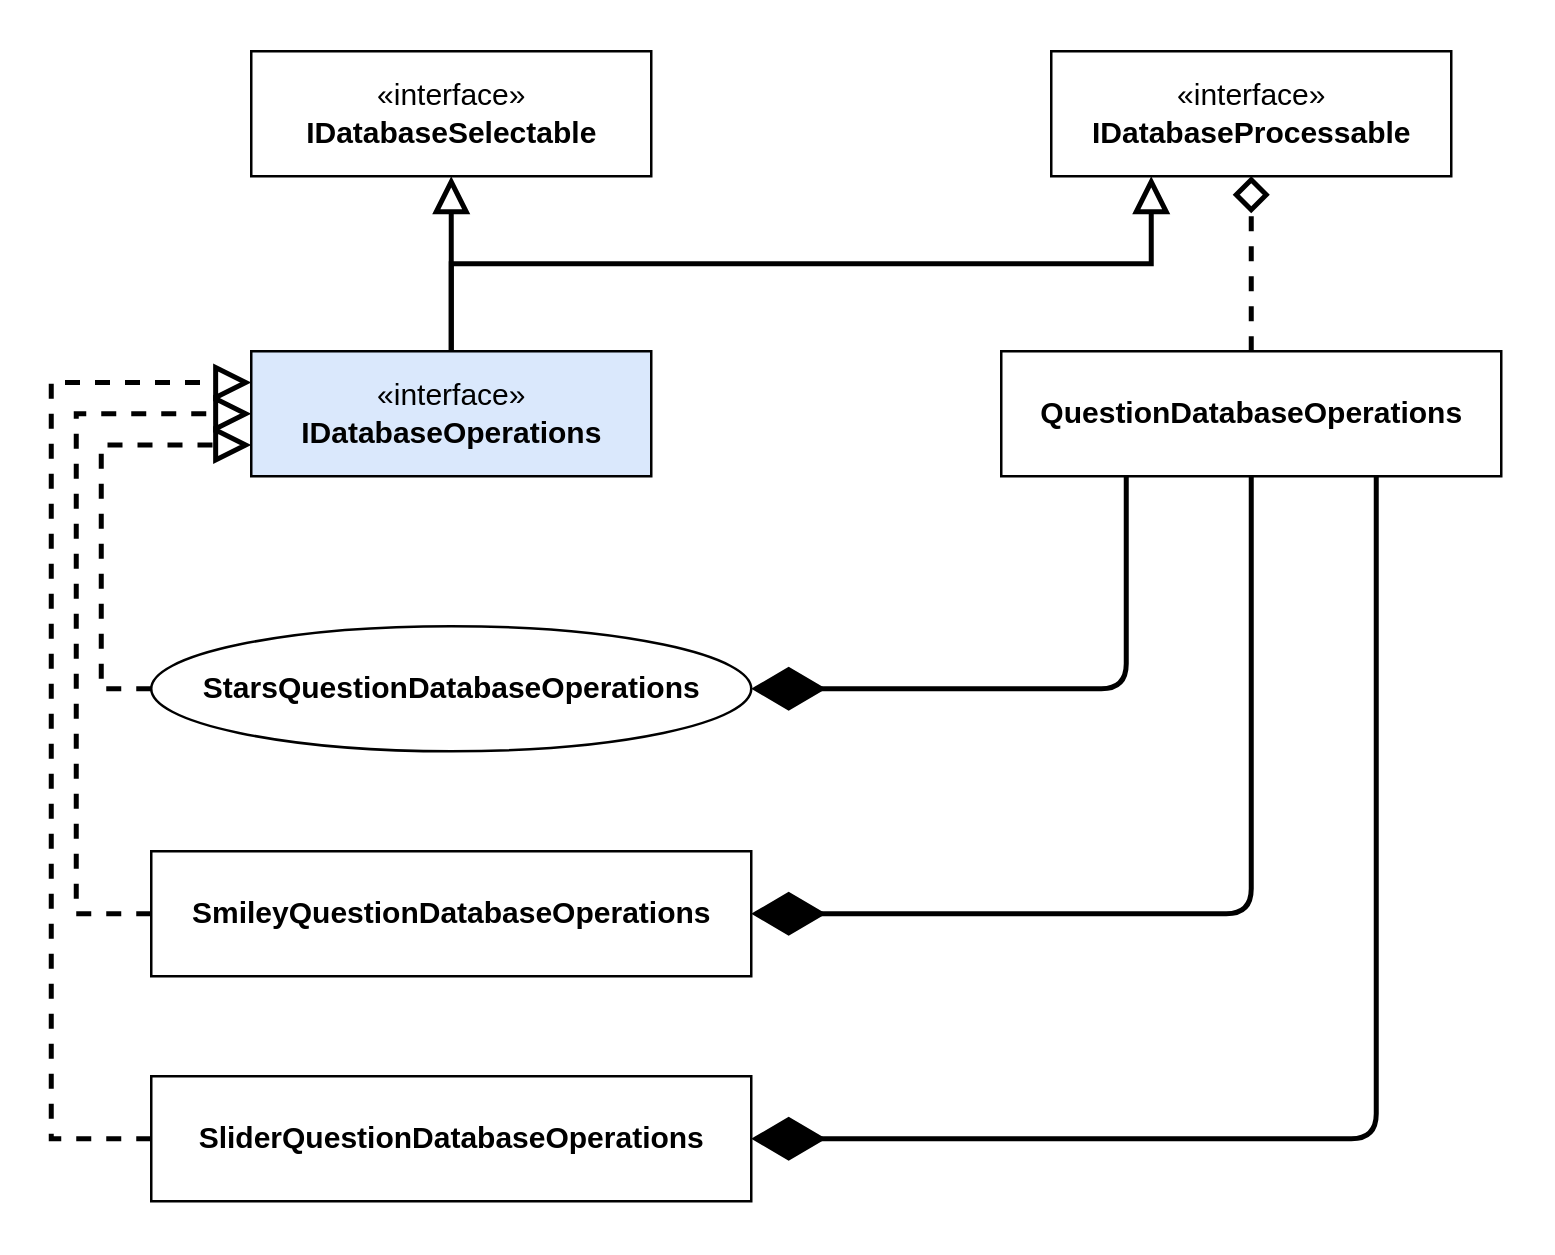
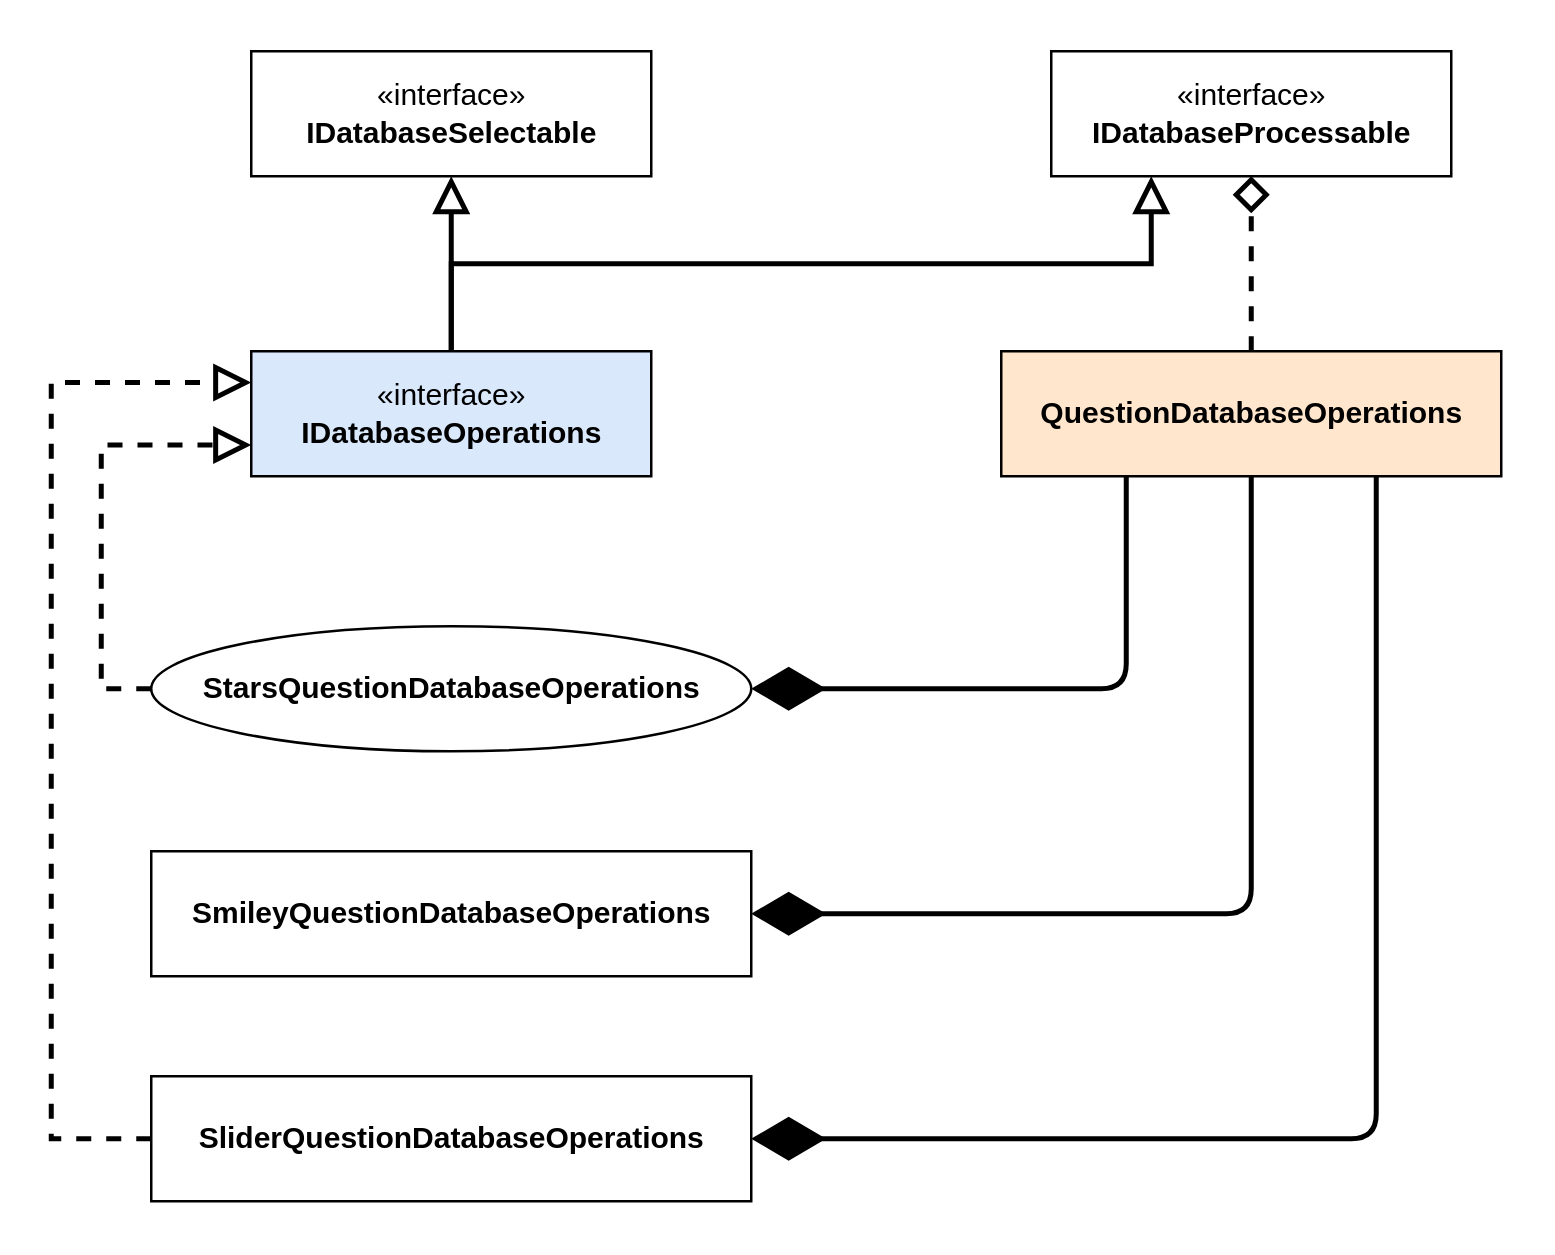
edge "SmileyQuestionDatabaseOperations" -> "«interface» IDatabaseOperations": removed
node "QuestionDatabaseOperations": fillcolor #ffffff -> #ffe6cc
